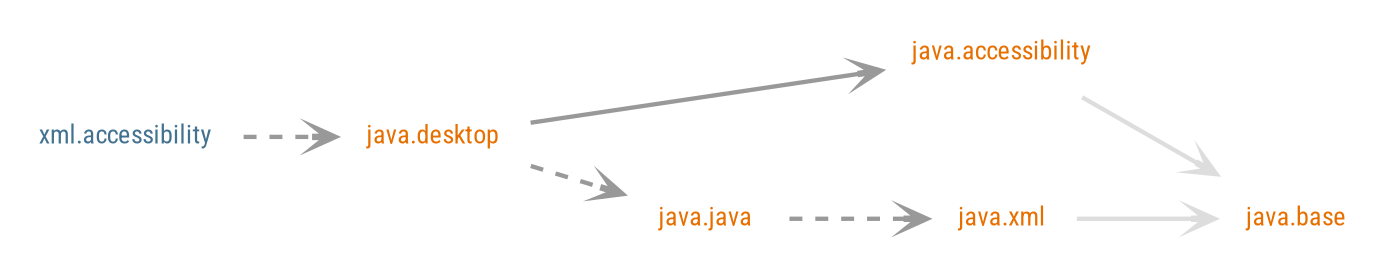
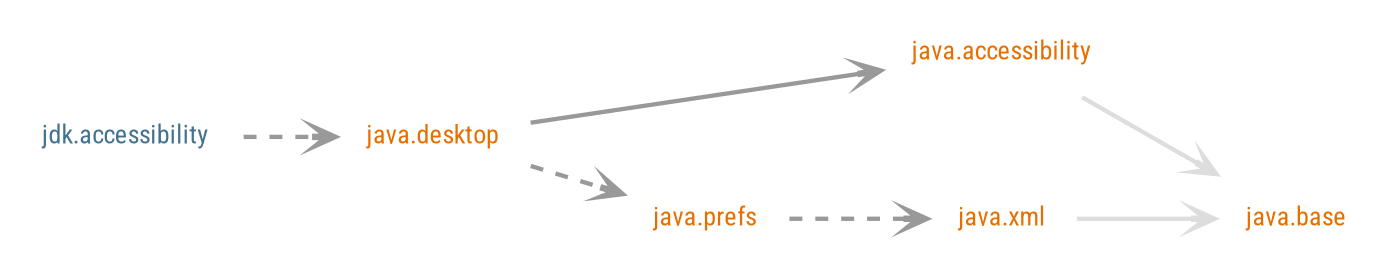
node "xml.accessibility": label "xml.accessibility" -> "jdk.accessibility"
node "java.java": label "java.java" -> "java.prefs"
